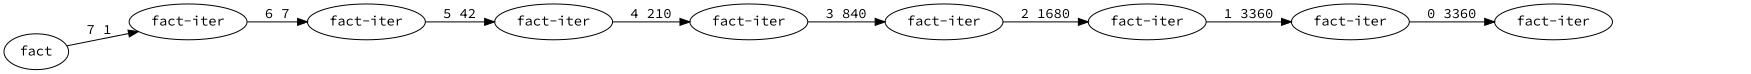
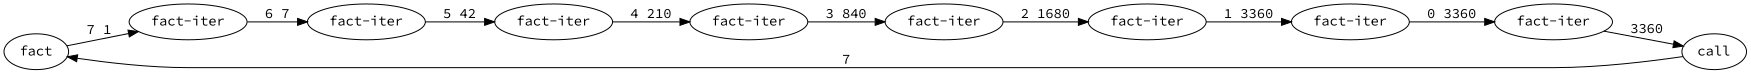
node "call": added
